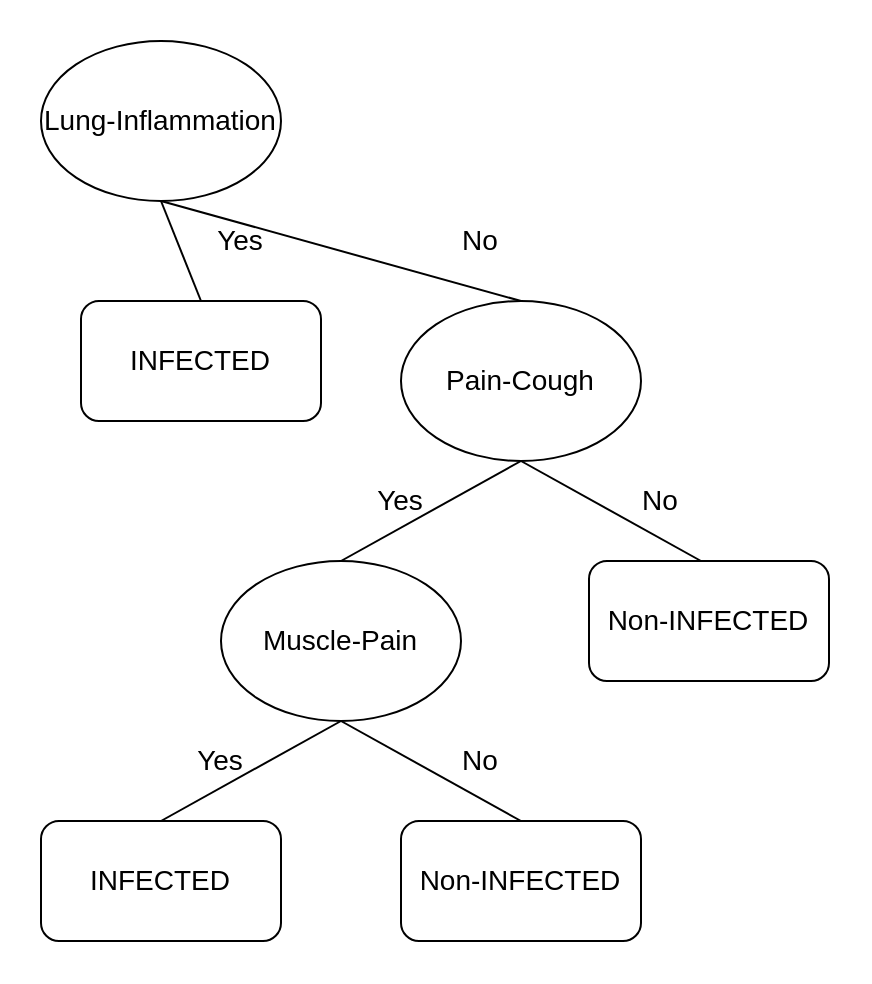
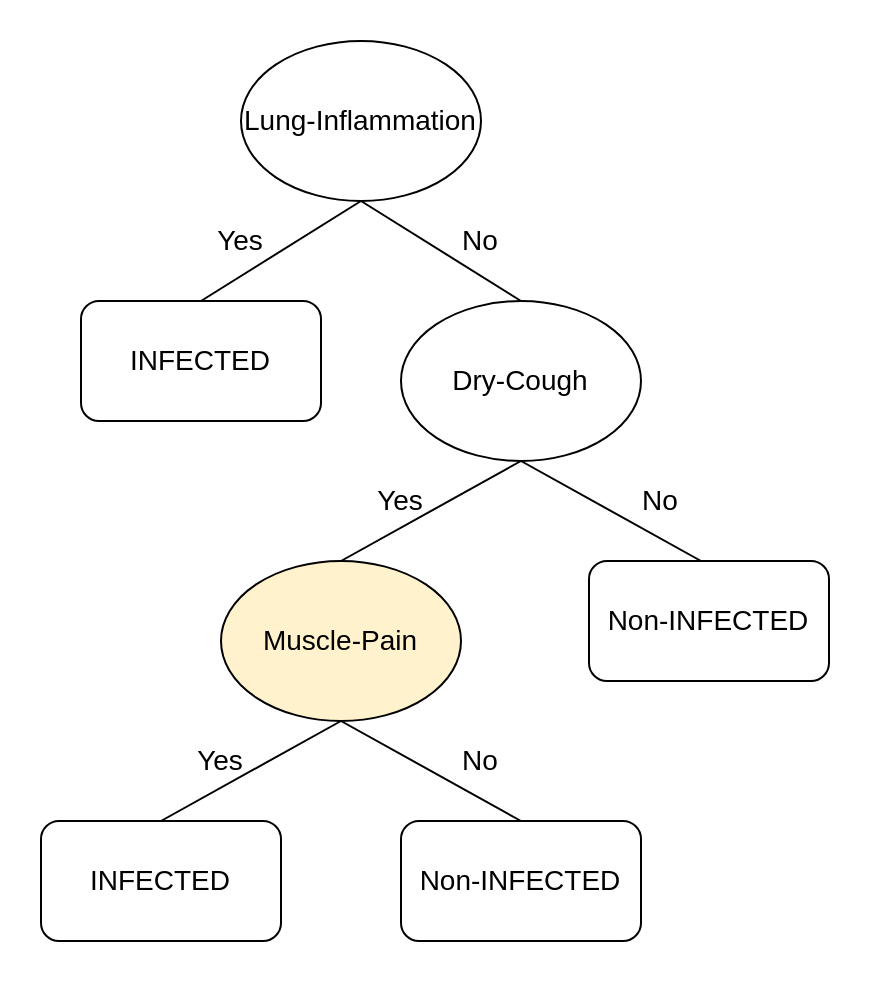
node "Lung-Inflammation": moved (161, 121) -> (361, 121)
node "Pain-Cough": label "Pain-Cough" -> "Dry-Cough"
node "Muscle-Pain": fillcolor #ffffff -> #fff2cc
